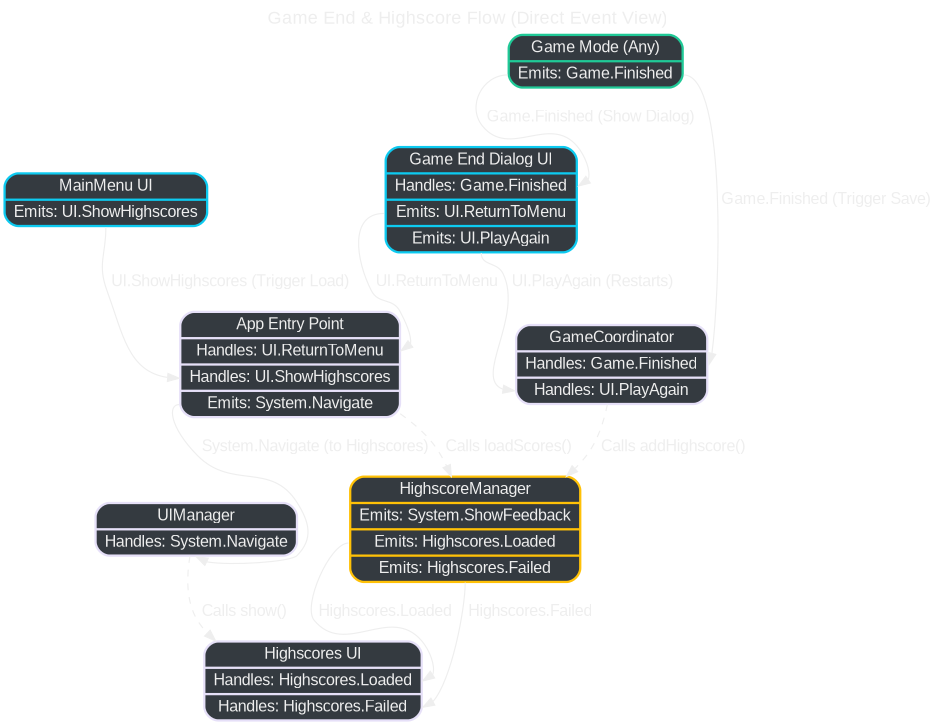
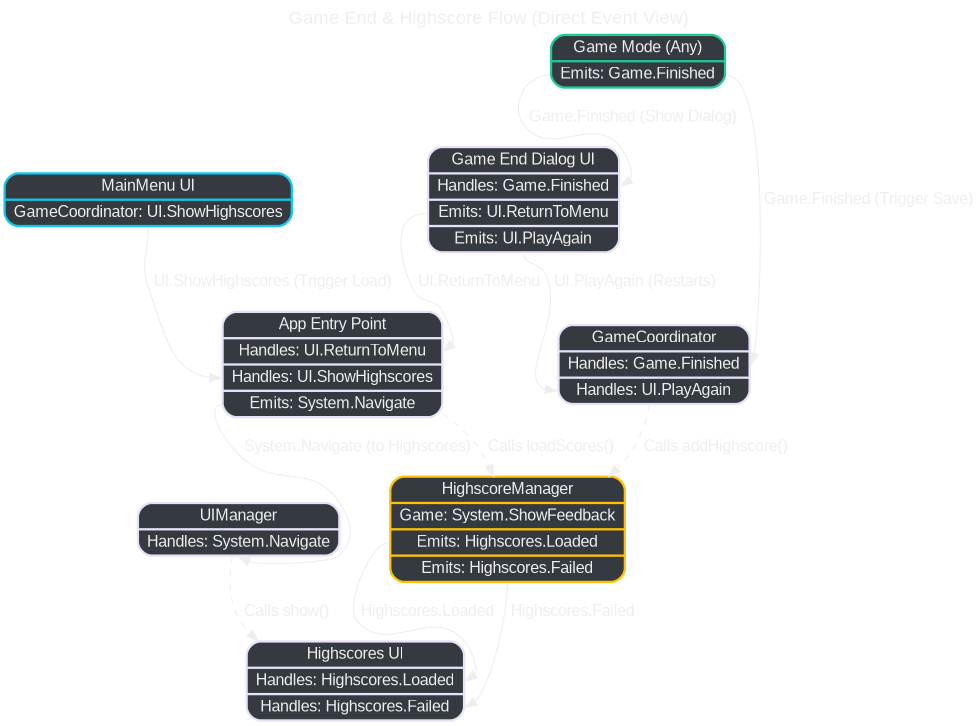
node "Game End Dialog UI": color #0dcaf0 -> #e6e0f8
node "MainMenu UI": text "Emits: UI.ShowHighscores" -> "GameCoordinator: UI.ShowHighscores"
node "HighscoreManager": text "Emits: System.ShowFeedback" -> "Game: System.ShowFeedback"
